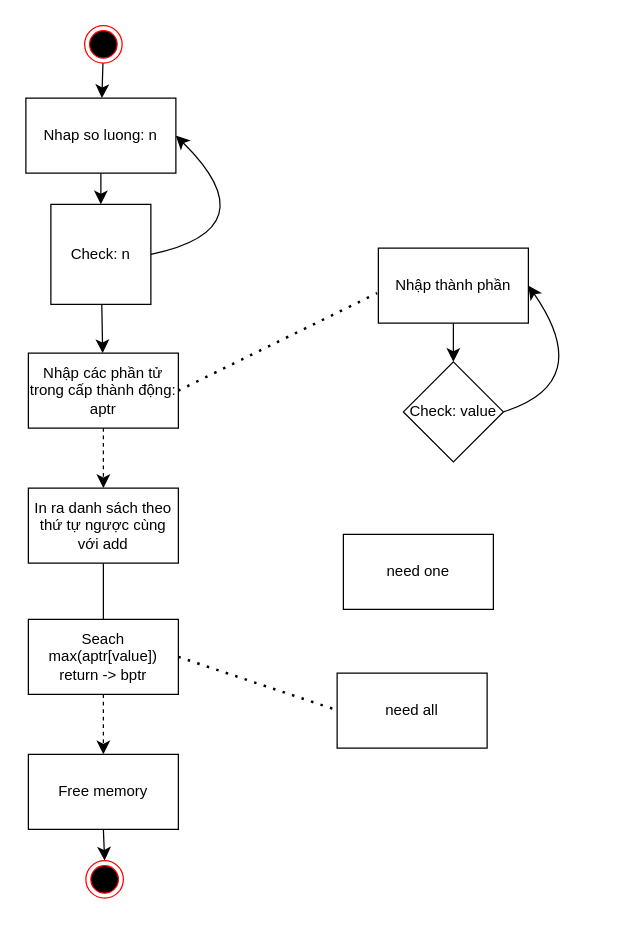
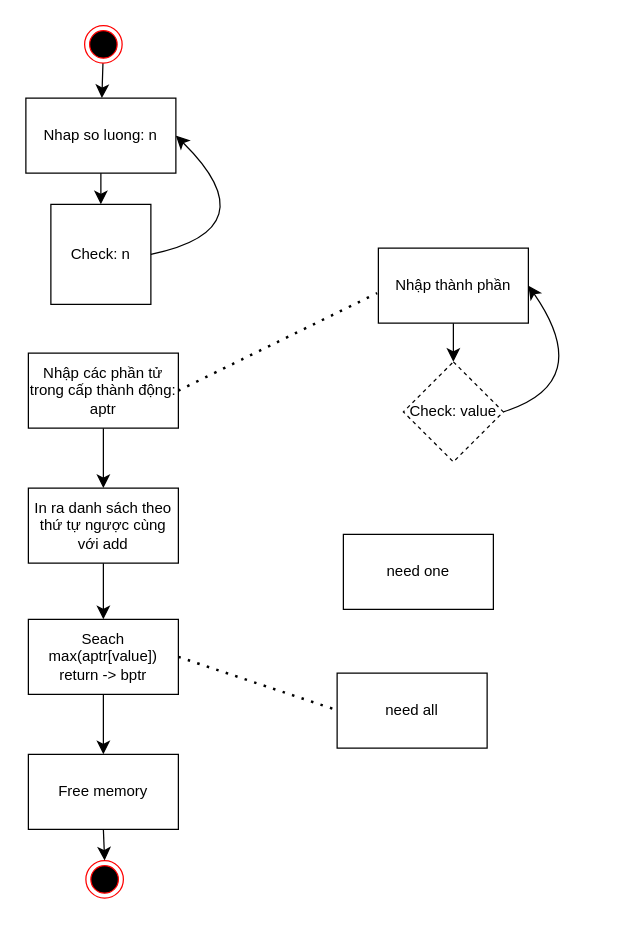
edge "Check: n" -> "Nhập các phần tử trong cấp thành động: aptr": removed
node "Check: value": style solid -> dashed
edge "Nhập các phần tử trong cấp thành động: aptr" -> "In ra danh sách theo thứ tự ngược cùng với add": style dashed -> solid
edge "In ra danh sách theo thứ tự ngược cùng với add" -- "Seach max(aptr[value]) return -> bptr": arrowhead none -> classic
edge "Seach max(aptr[value]) return -> bptr" -> "Free memory": style dashed -> solid
